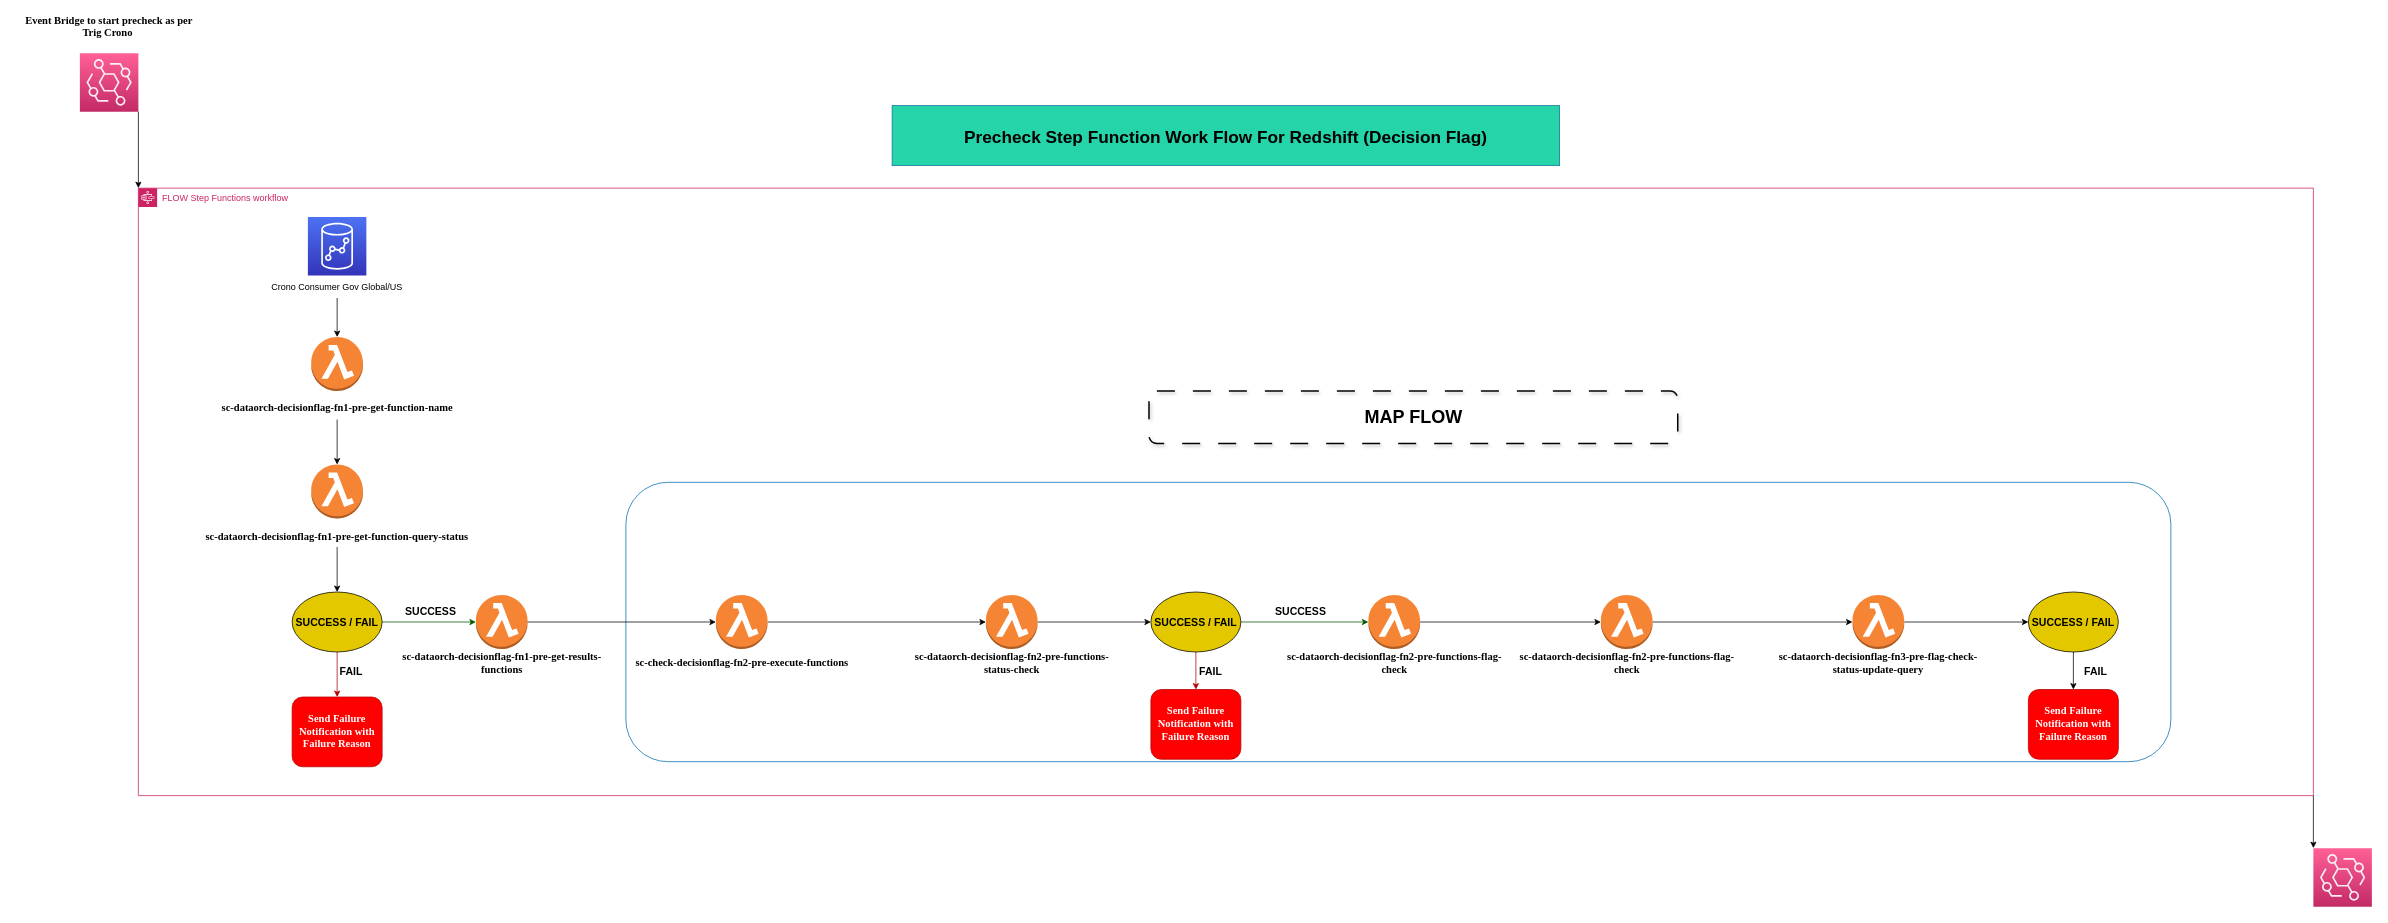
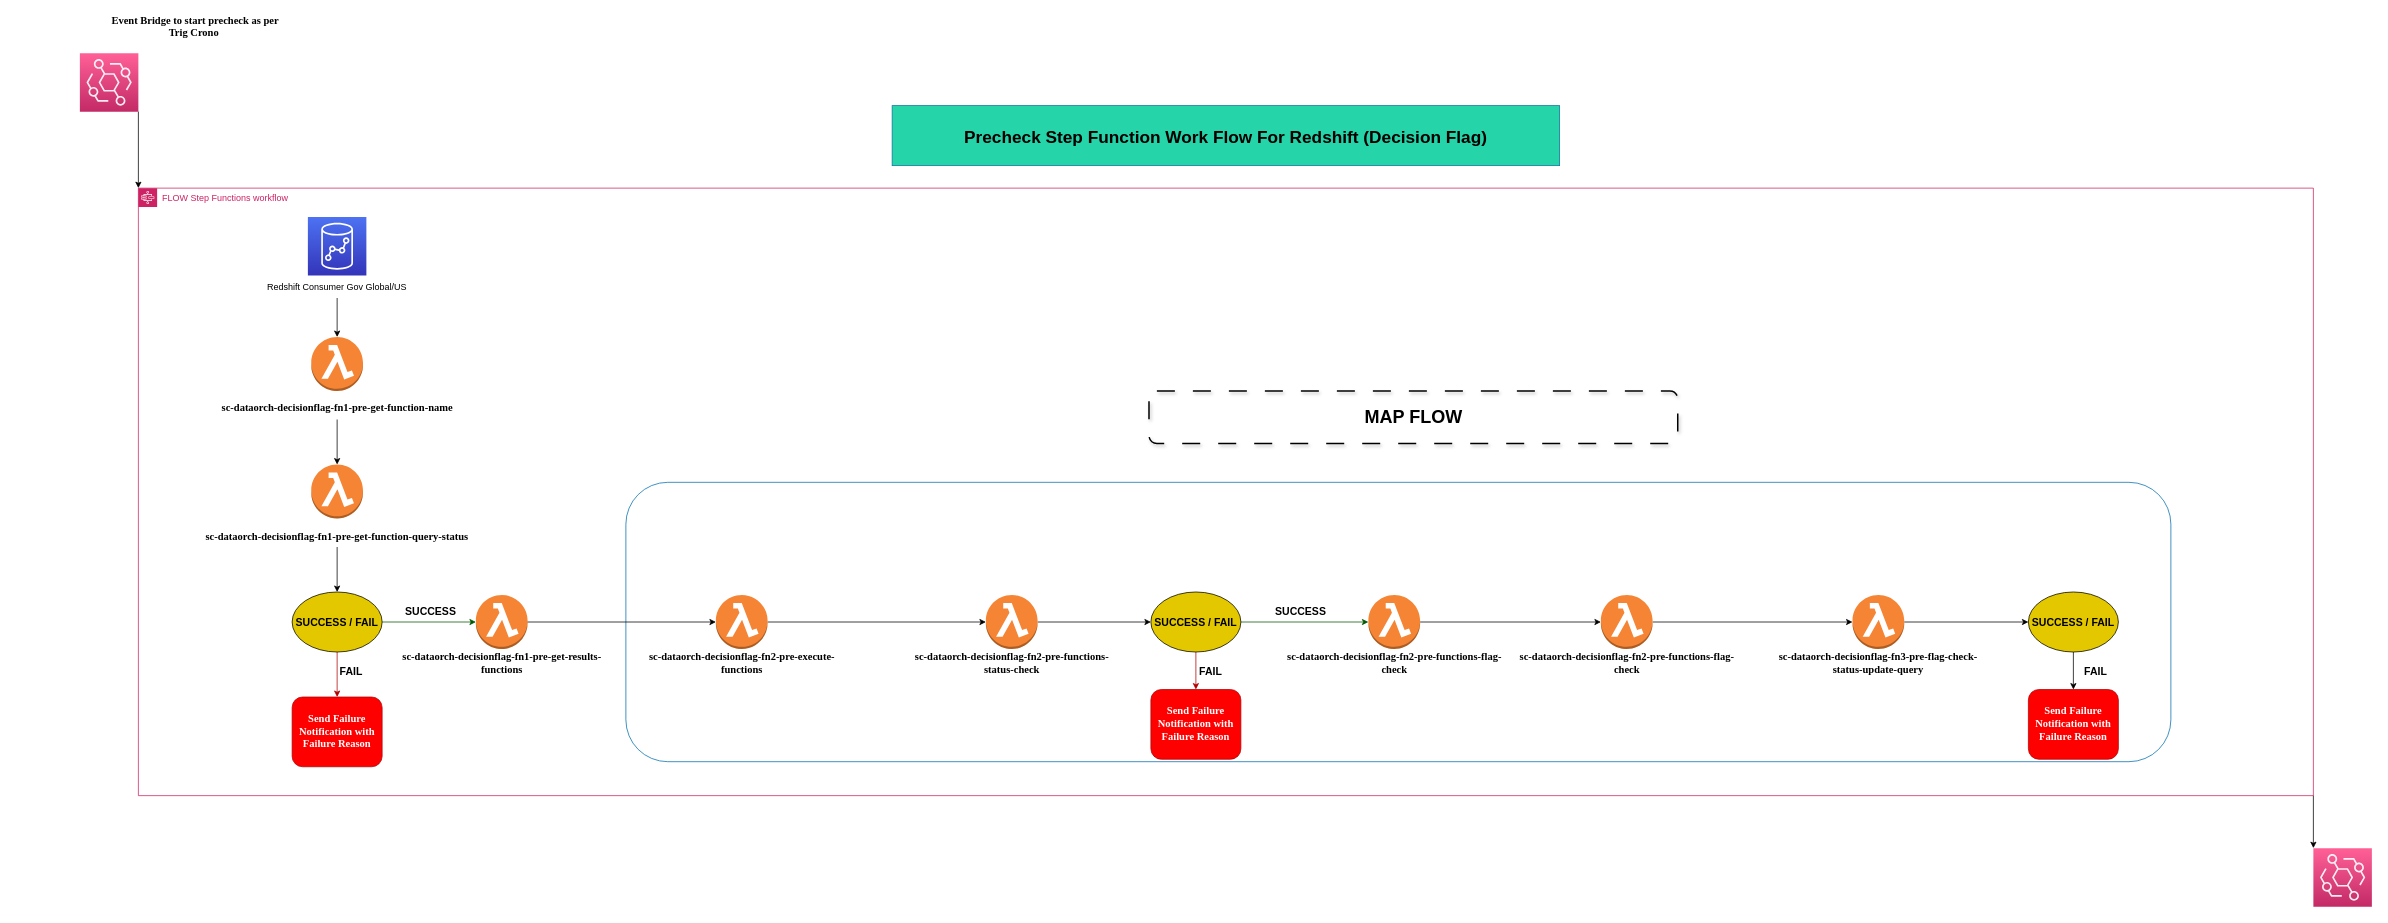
node "Event Bridge to start precheck as per Trig Crono": moved (109, 27) -> (195, 27)
node "Crono Consumer Gov Global/US": label "Crono Consumer Gov Global/US" -> "Redshift Consumer Gov Global/US"
node "sc-check-decisionflag-fn2-pre-execute-functions": label "sc-check-decisionflag-fn2-pre-execute-functions" -> "sc-dataorch-decisionflag-fn2-pre-execute-functions"
